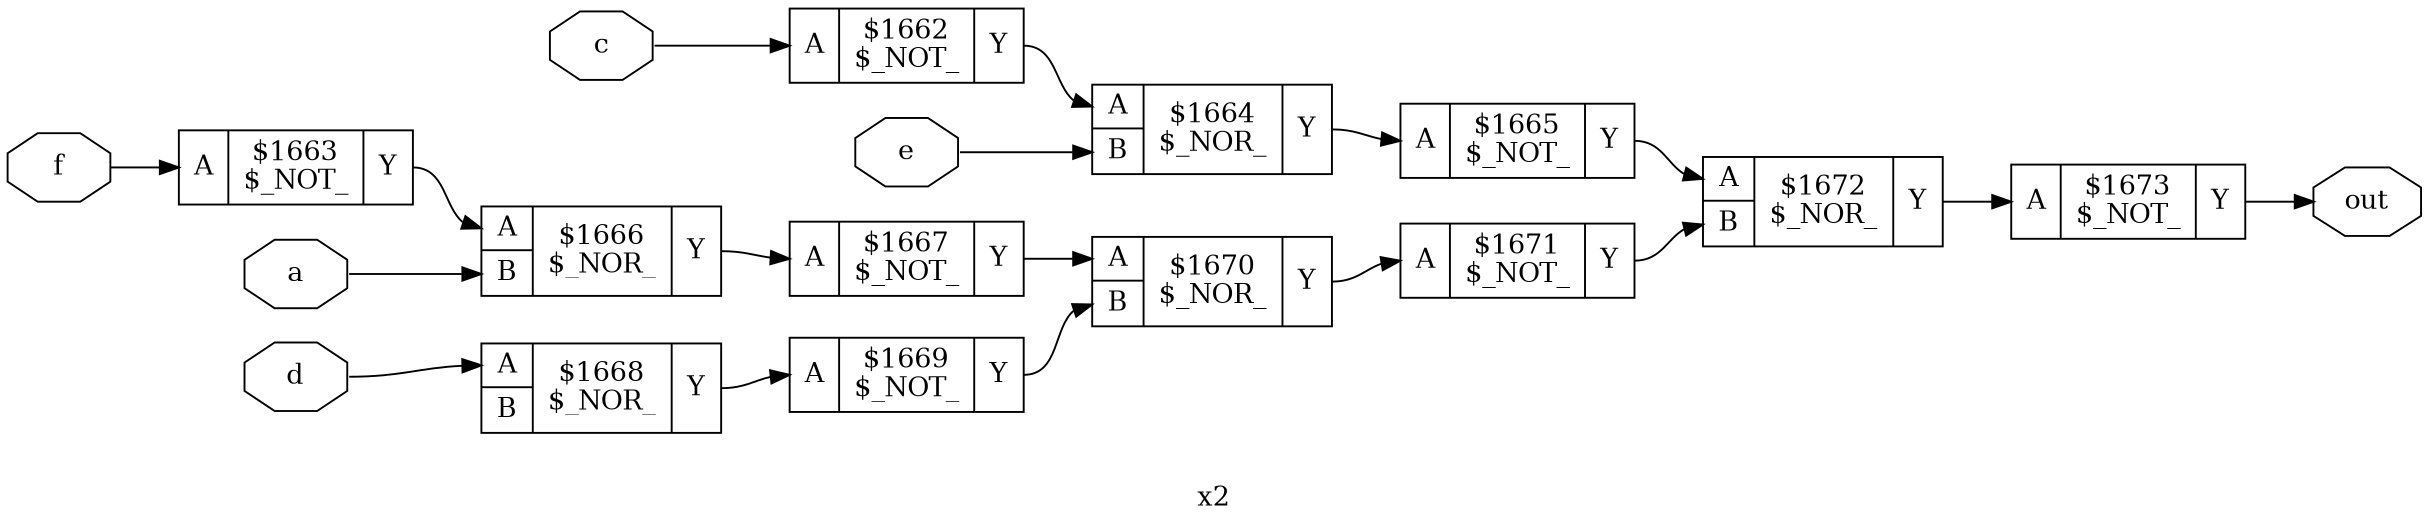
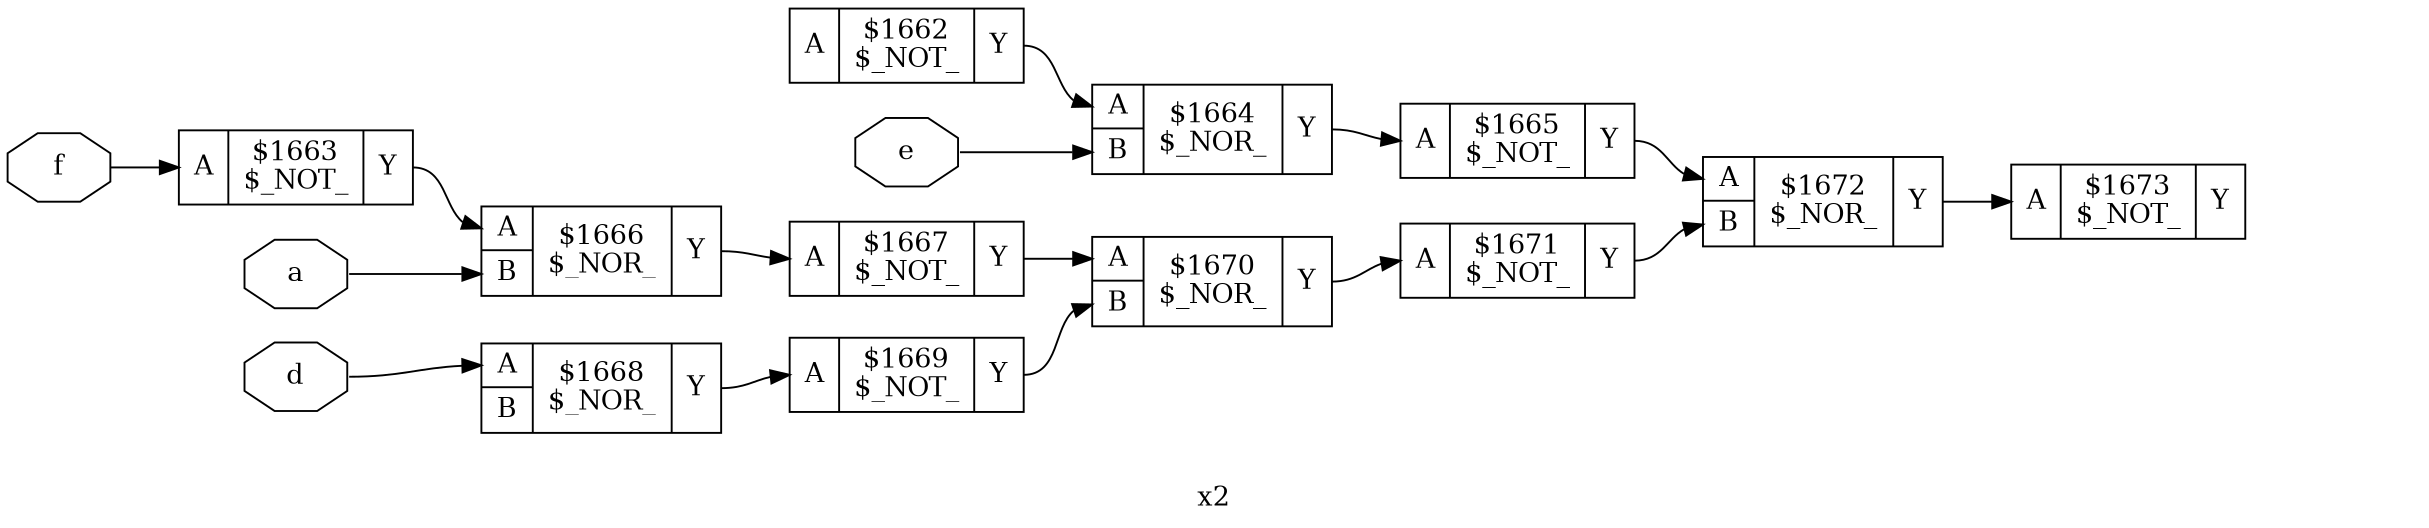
node "c": removed
node "out": removed
